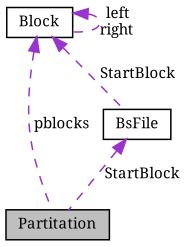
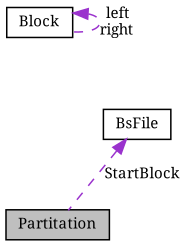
edge "BsFile" -> "Block": removed, label "StartBlock"
edge "Partitation" -> "Block": removed, label "pblocks"
